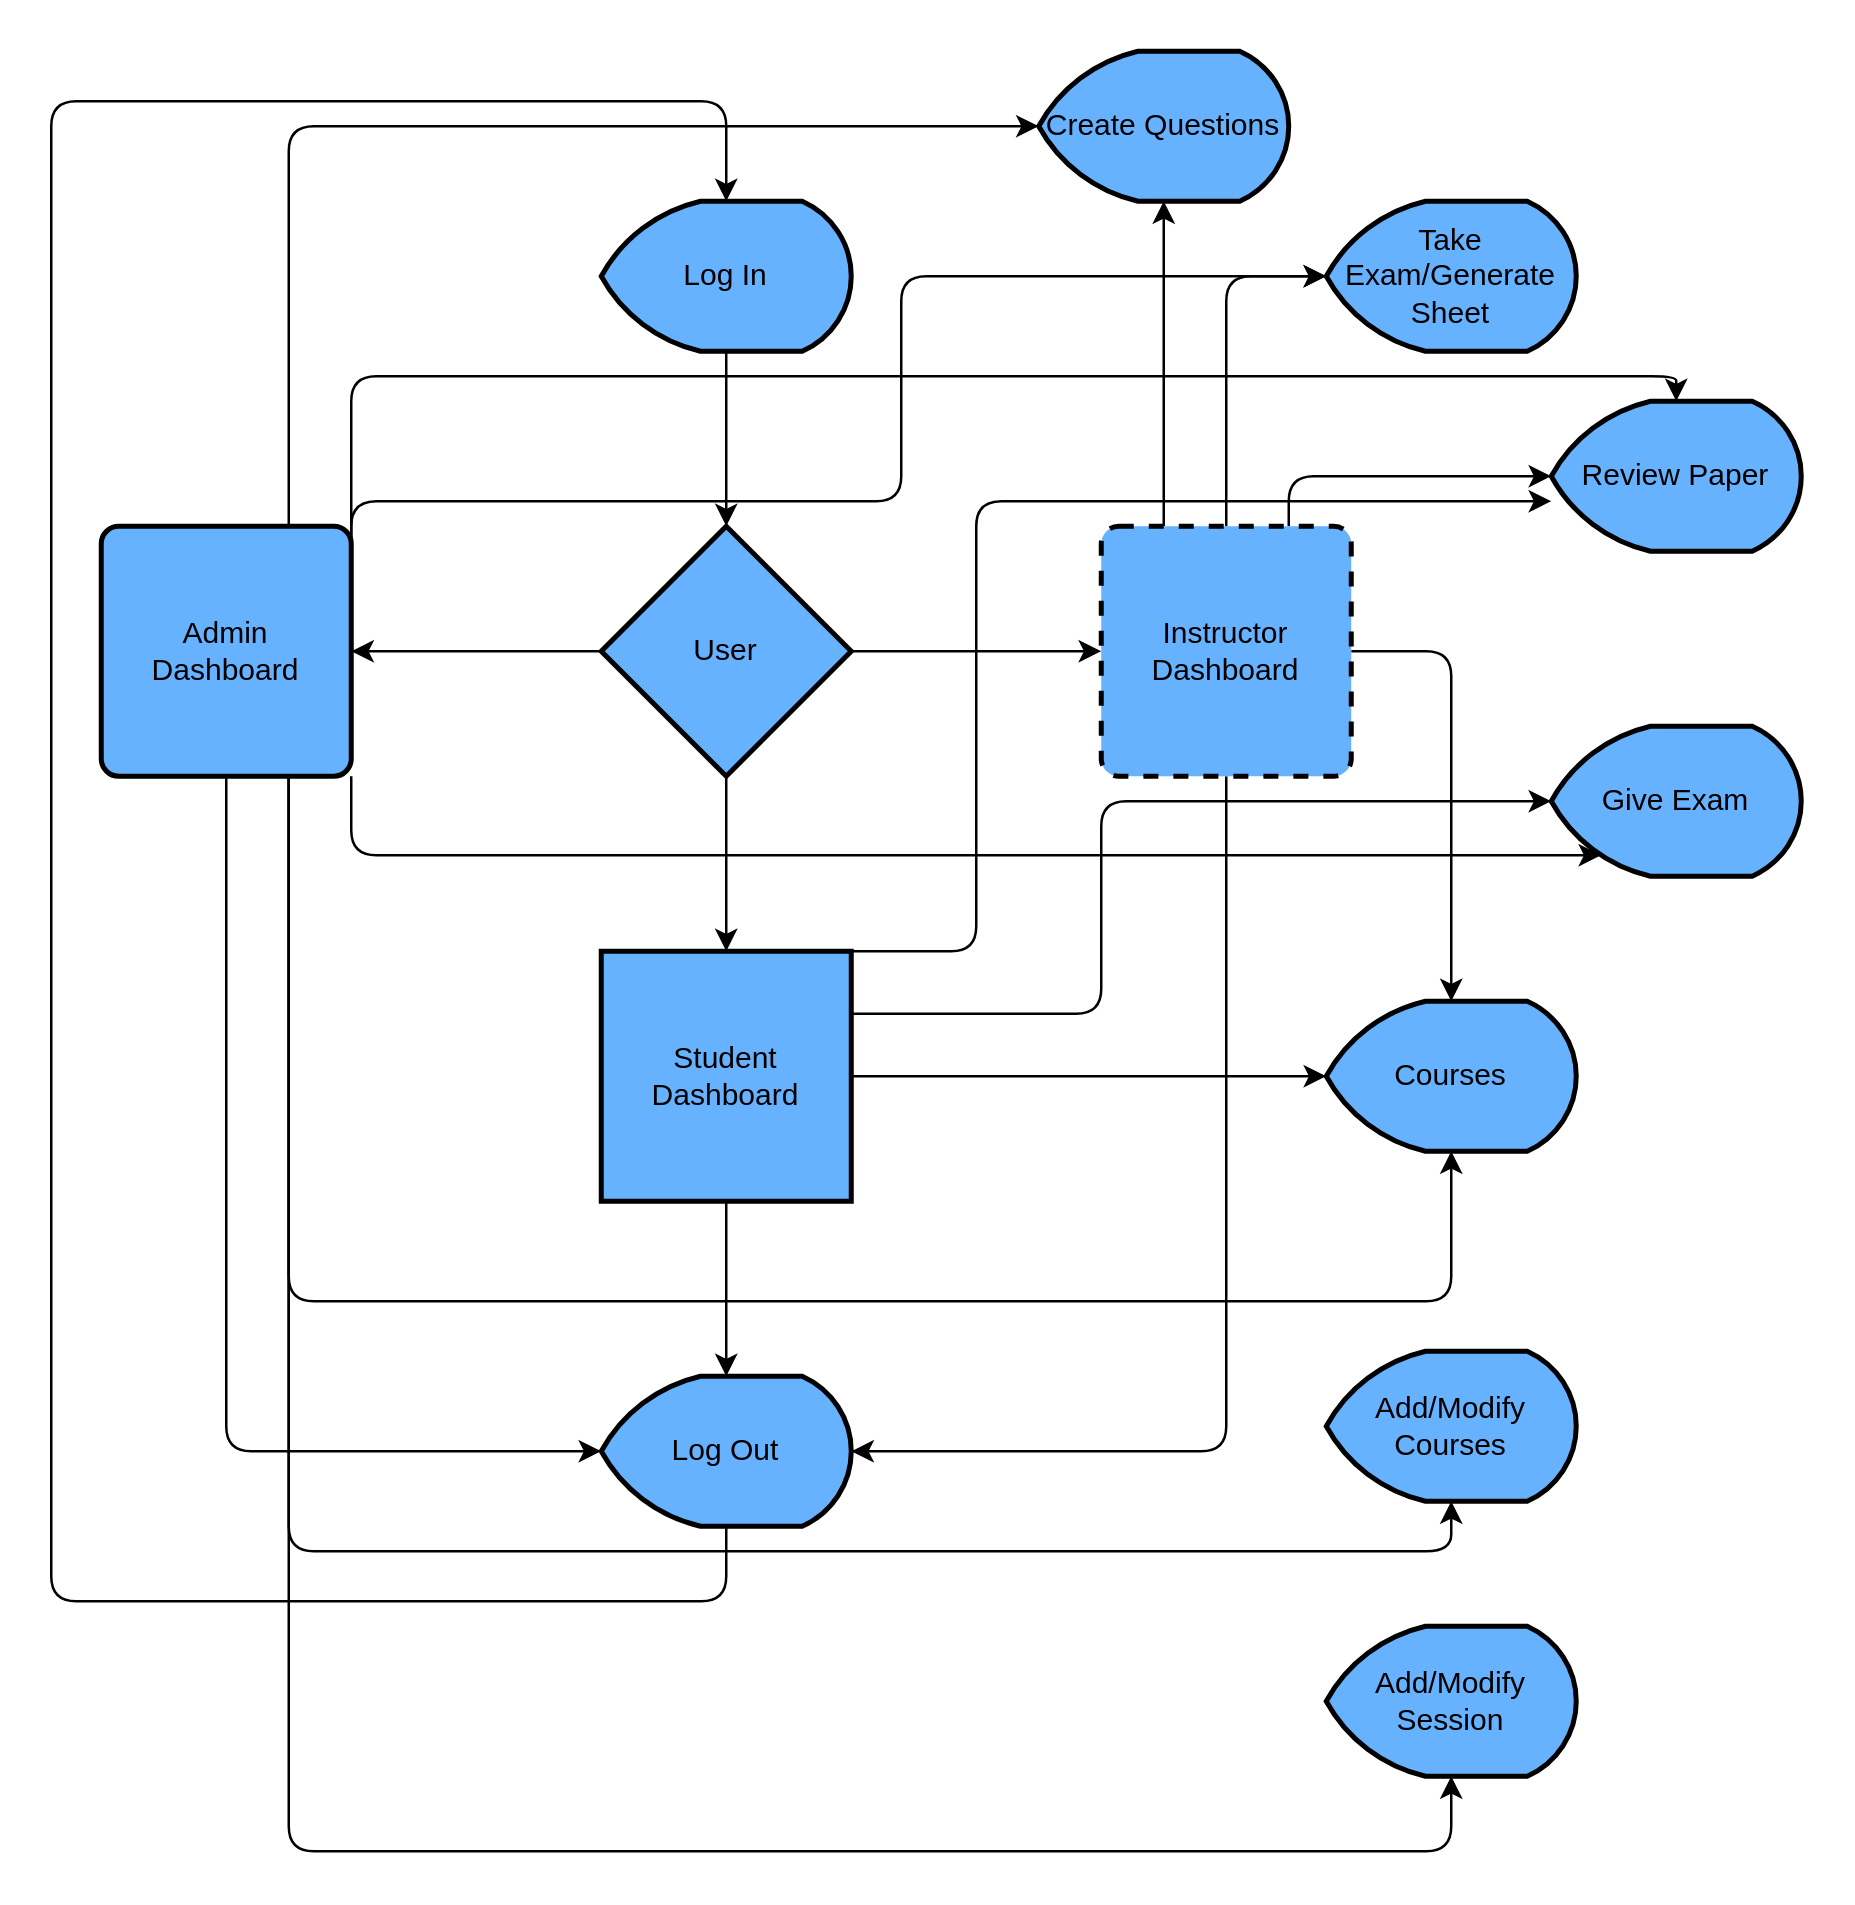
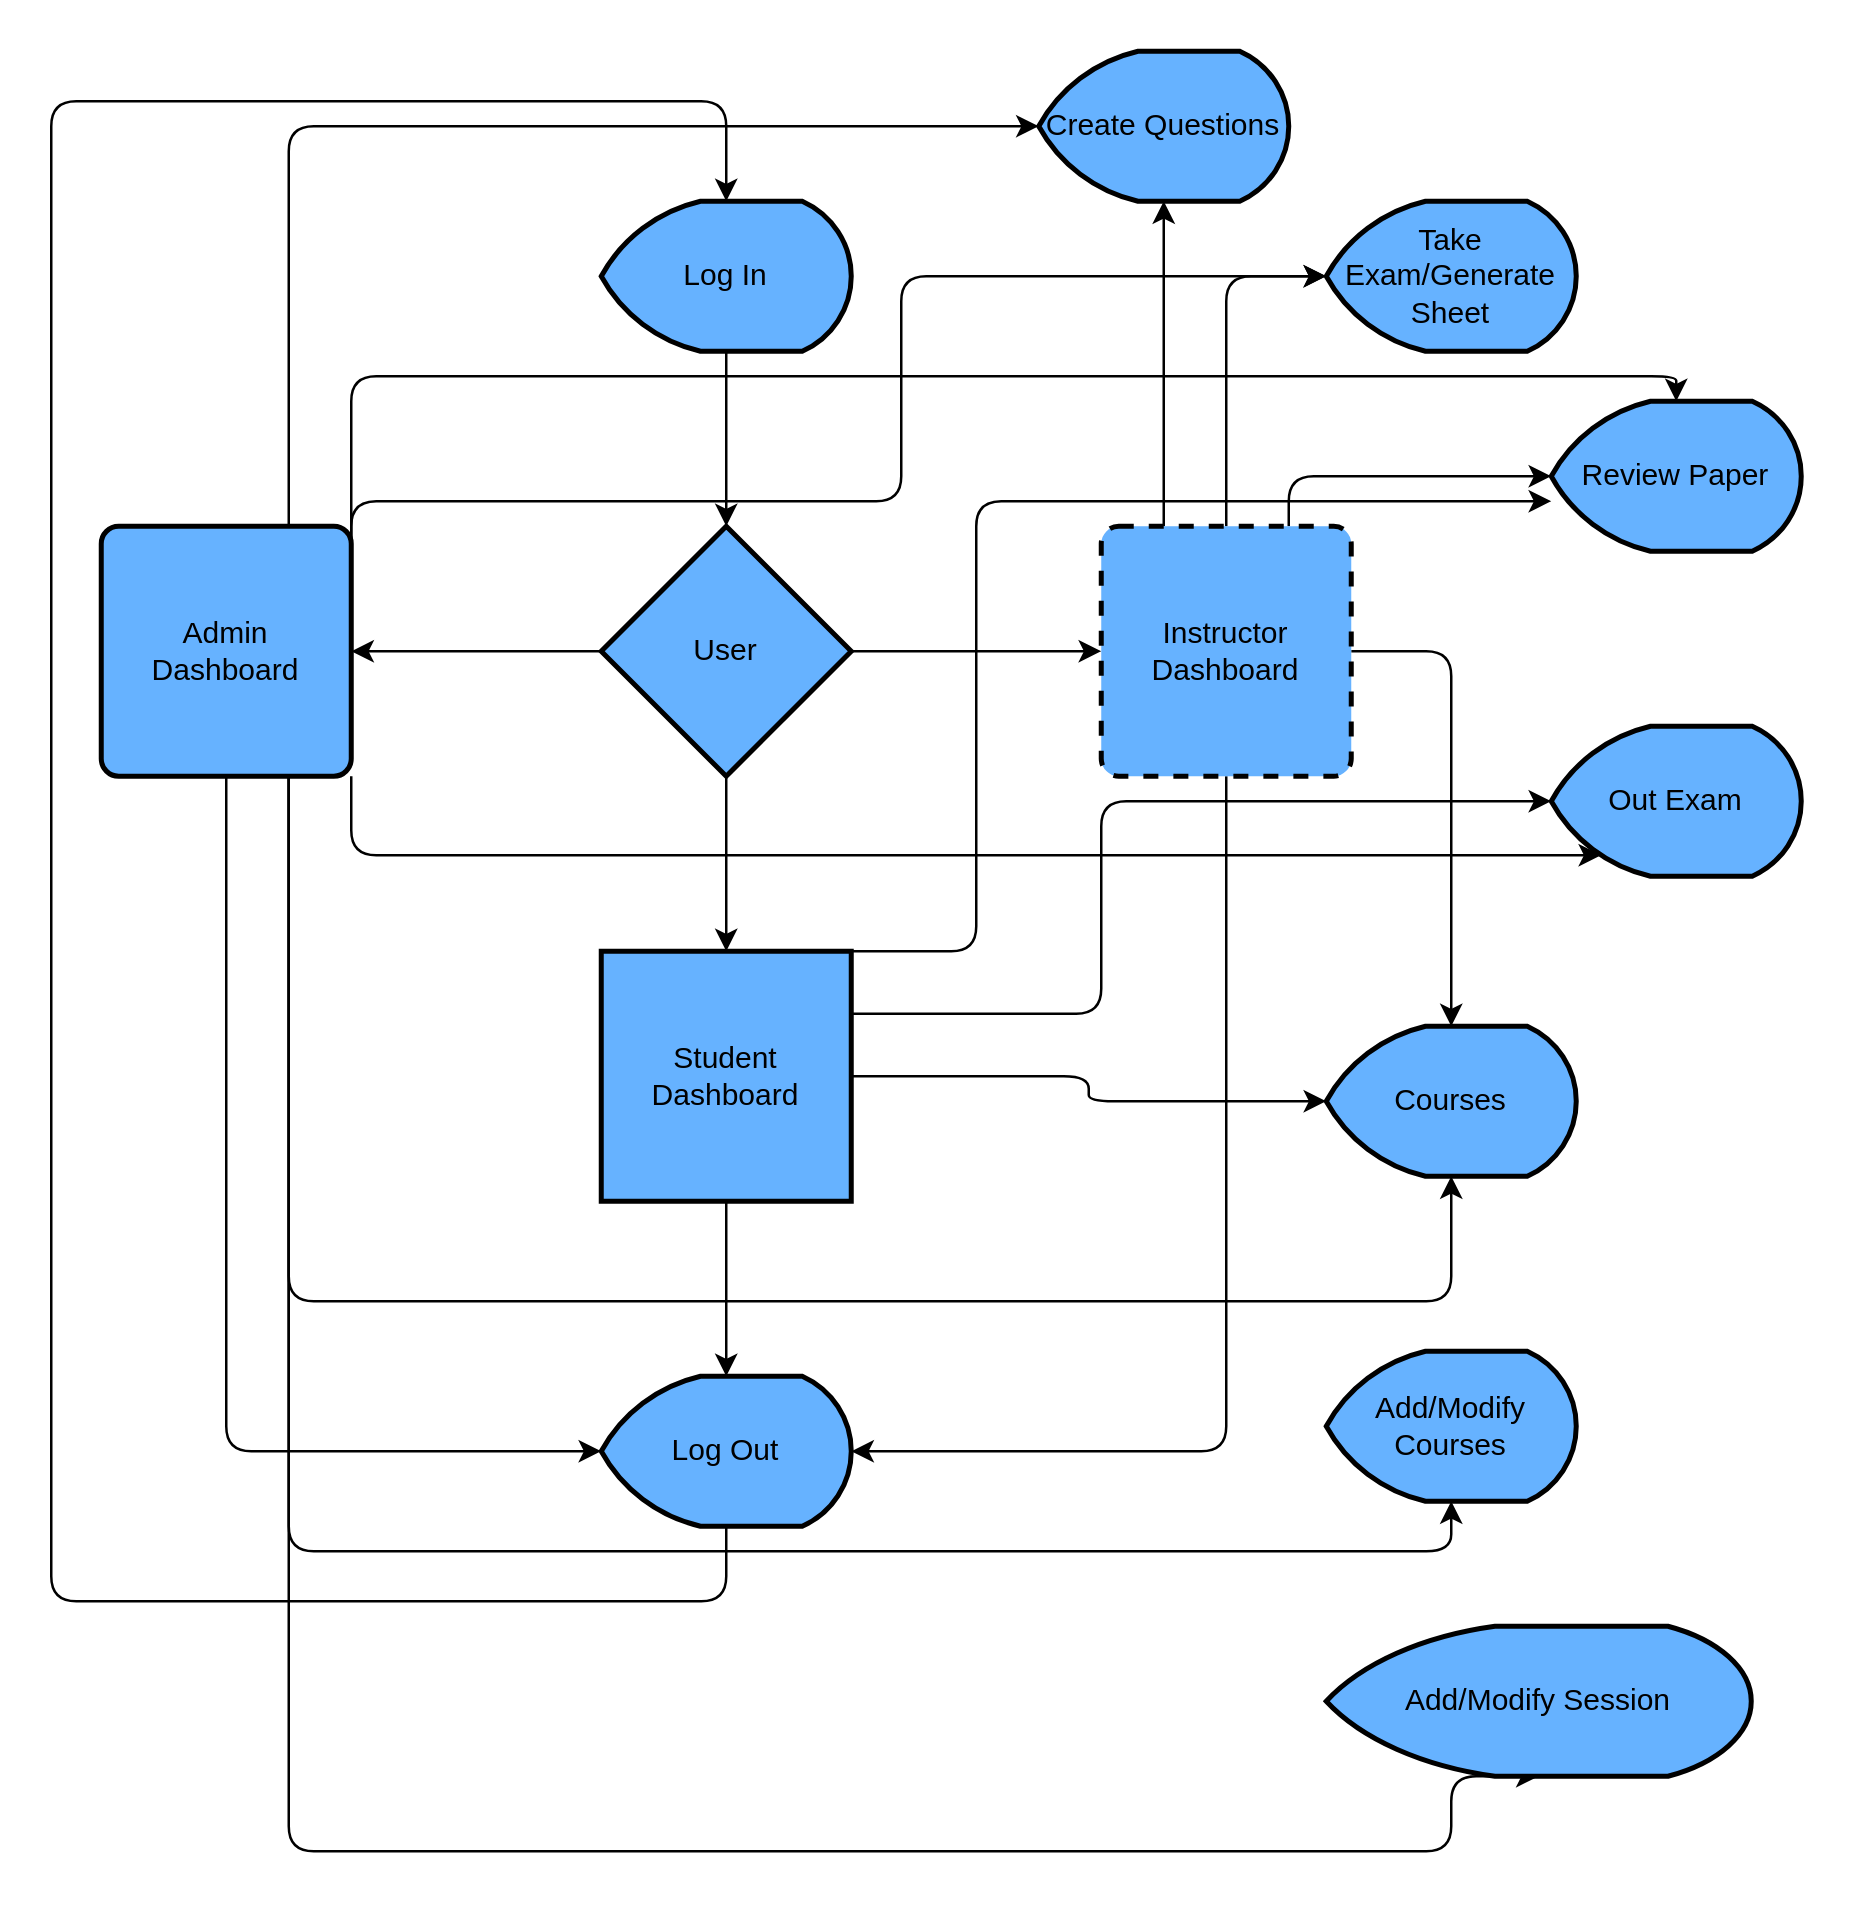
node "Give Exam": label "Give Exam" -> "Out Exam"
node "Courses": moved (1451, 1076) -> (1451, 1101)
node "Add/Modify Session": size 250x150 -> 425x150
